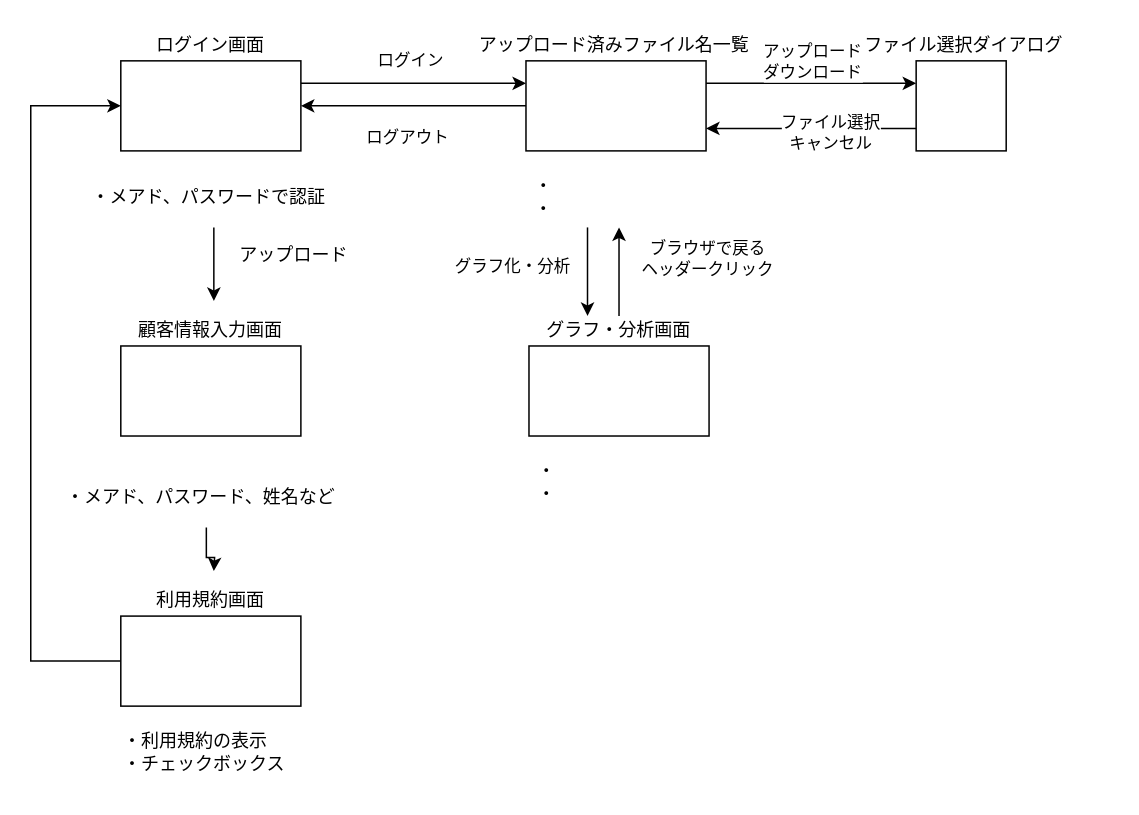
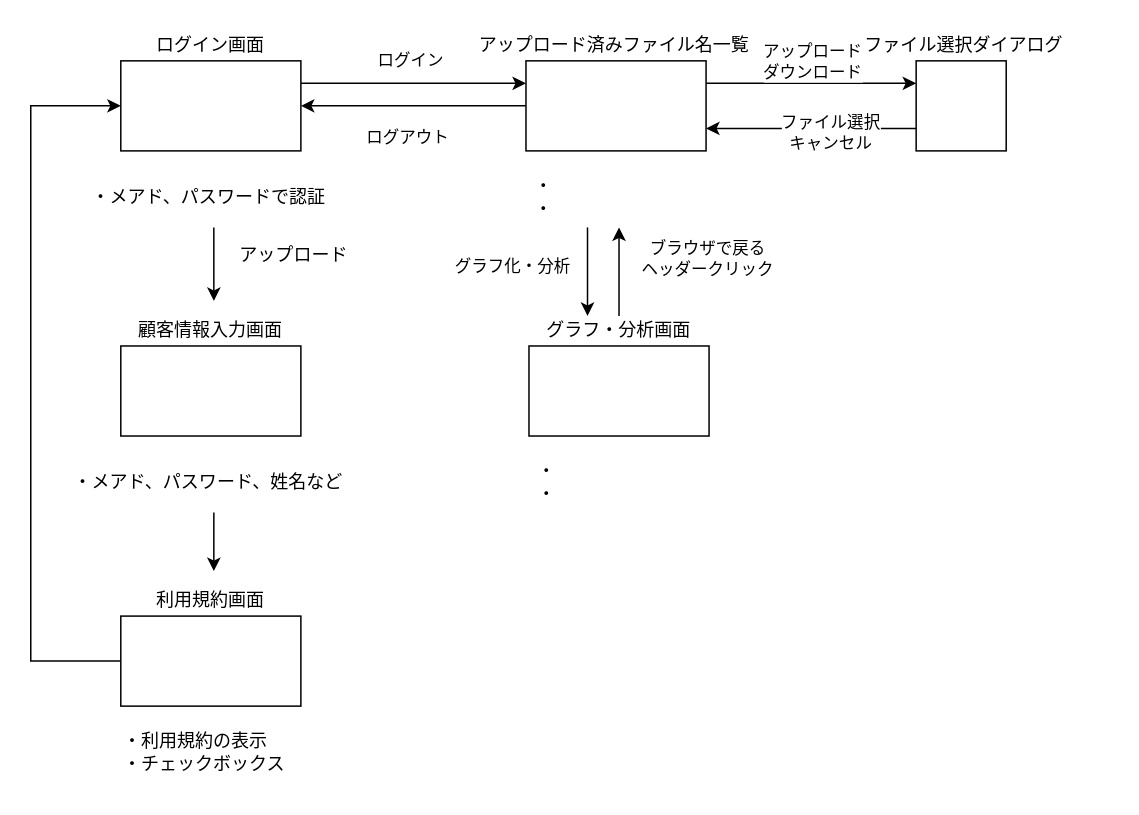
node "・メアド、パスワード、姓名など": moved (206, 497) -> (214, 482)
